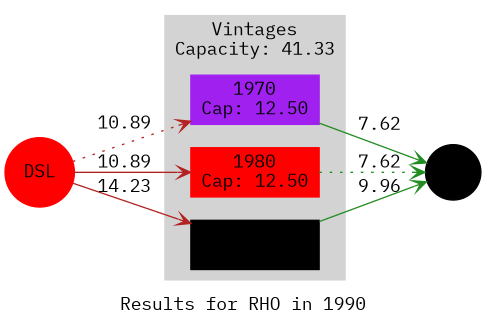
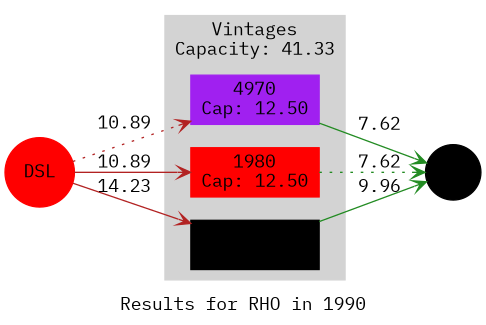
node "1970 Cap: 12.50": label "1970 Cap: 12.50" -> "4970 Cap: 12.50"
